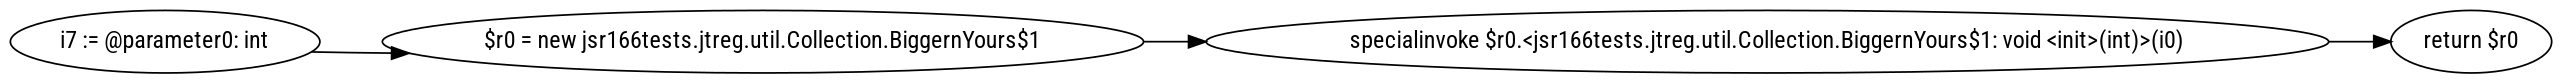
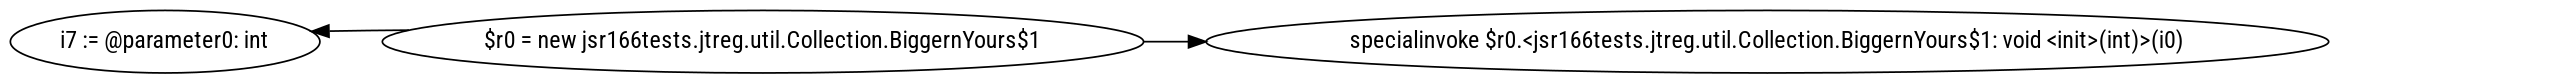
node "return $r0": removed
edge "i7 := @parameter0: int" -> "$r0 = new jsr166tests.jtreg.util.Collection.BiggernYours$1": reversed
